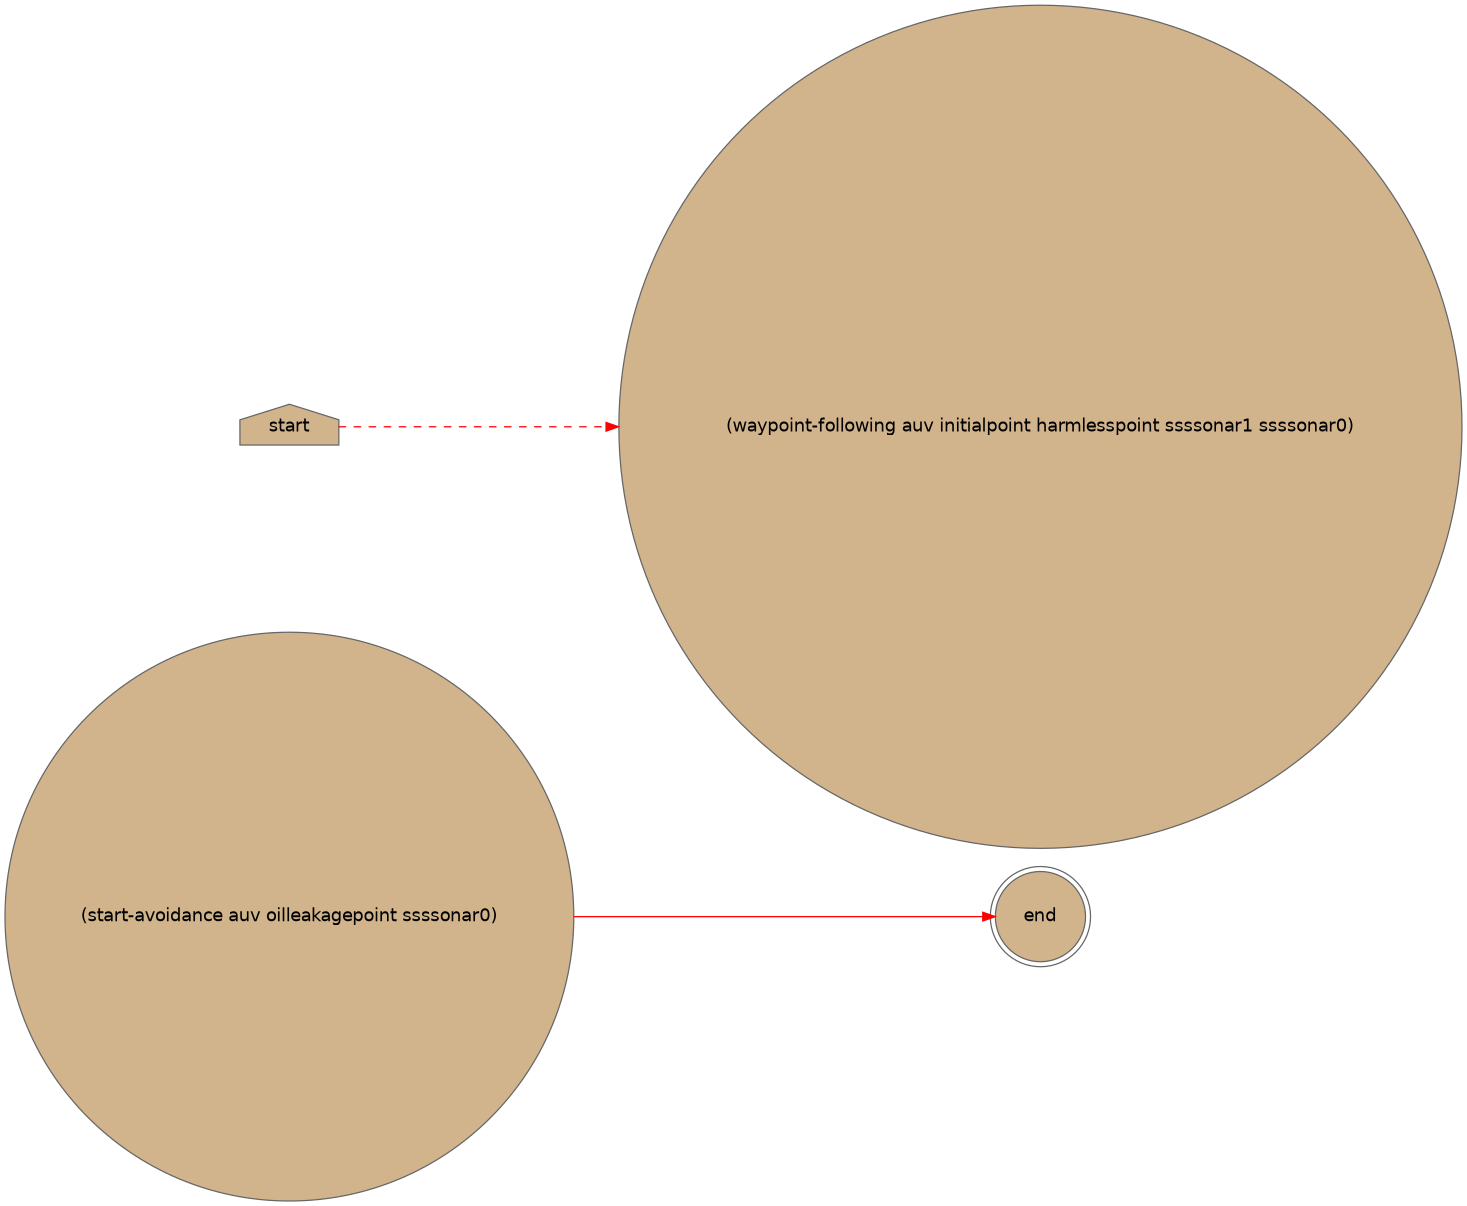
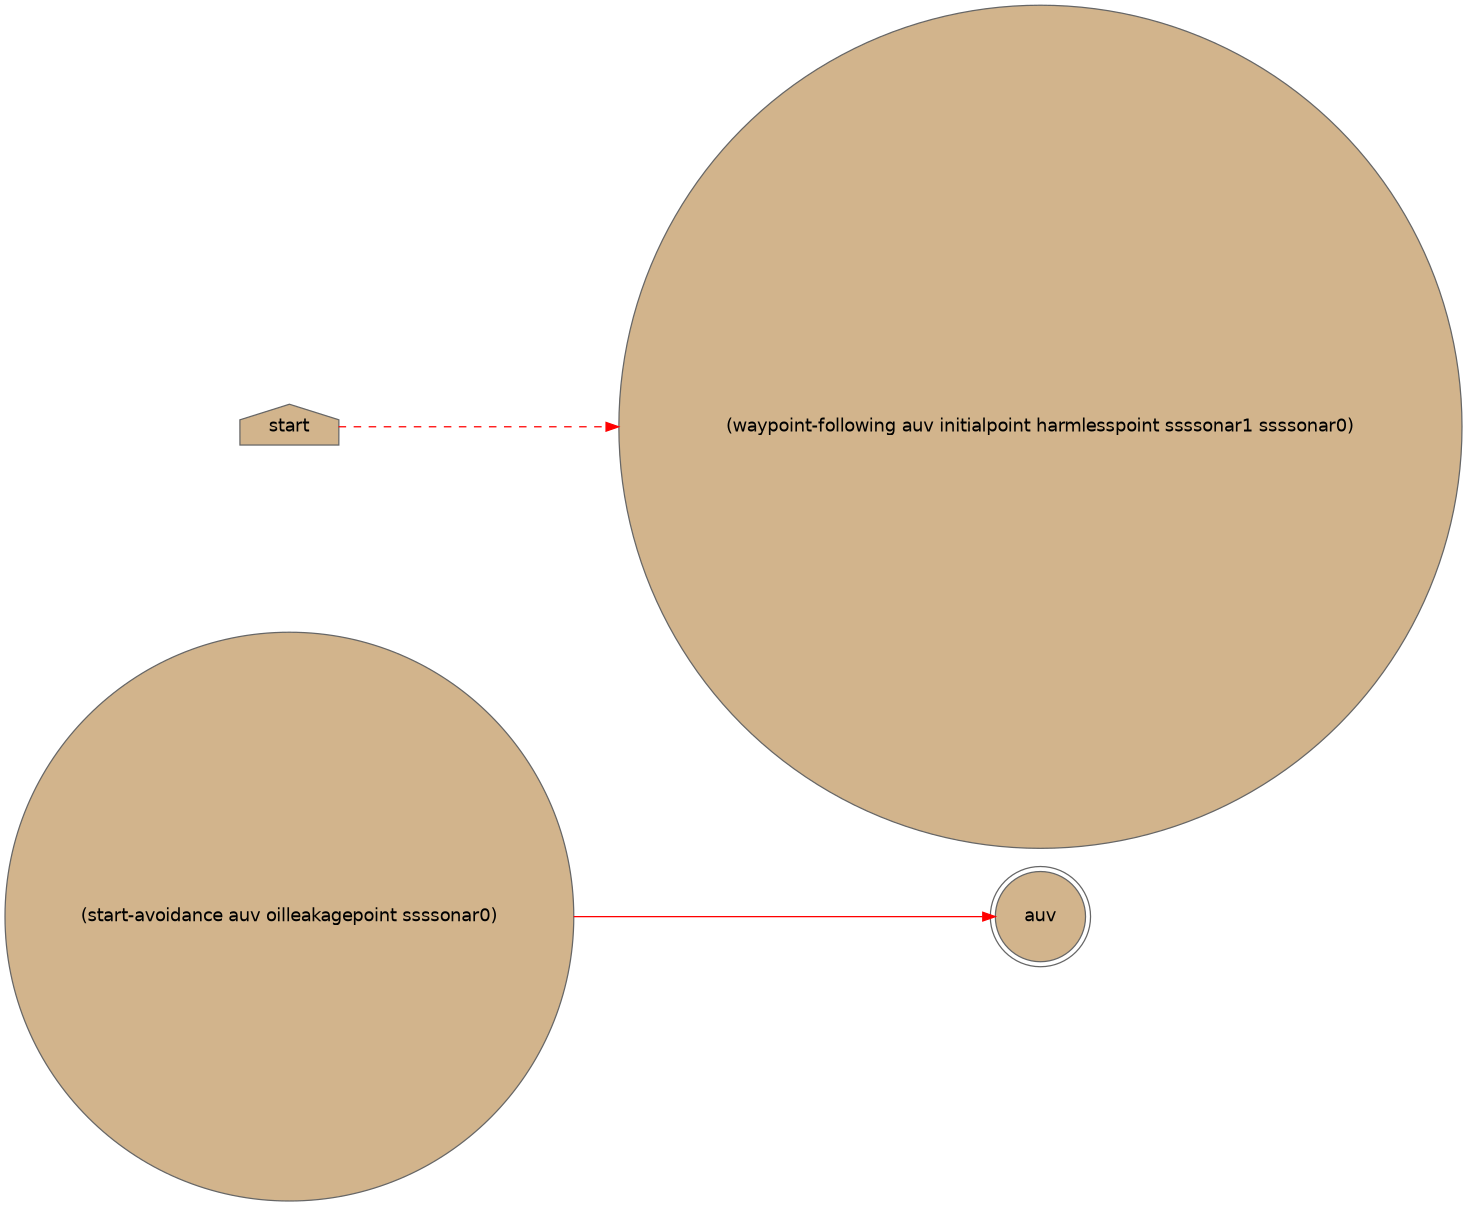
node "end": label "end" -> "auv"
